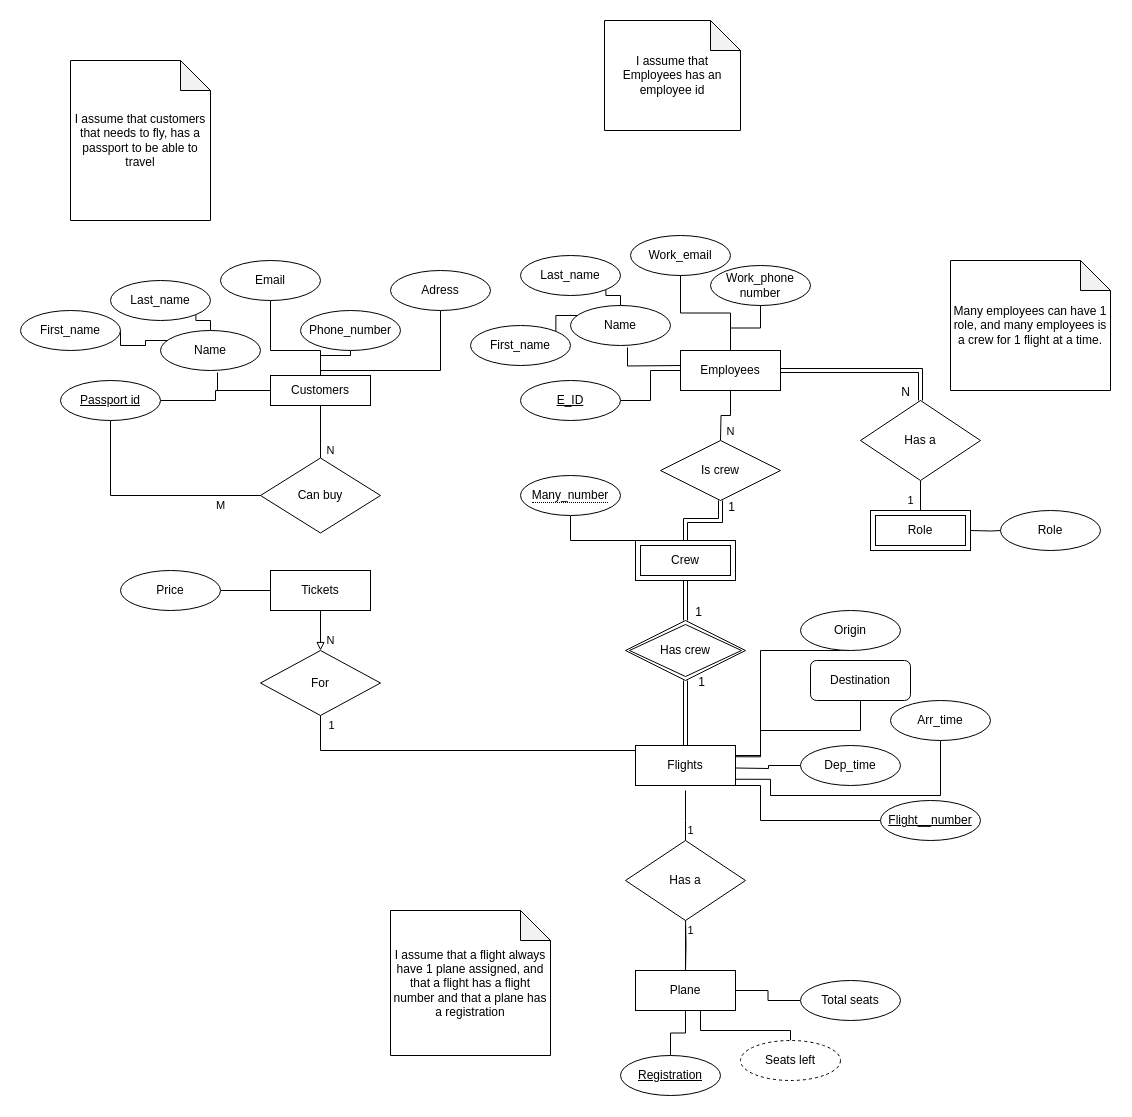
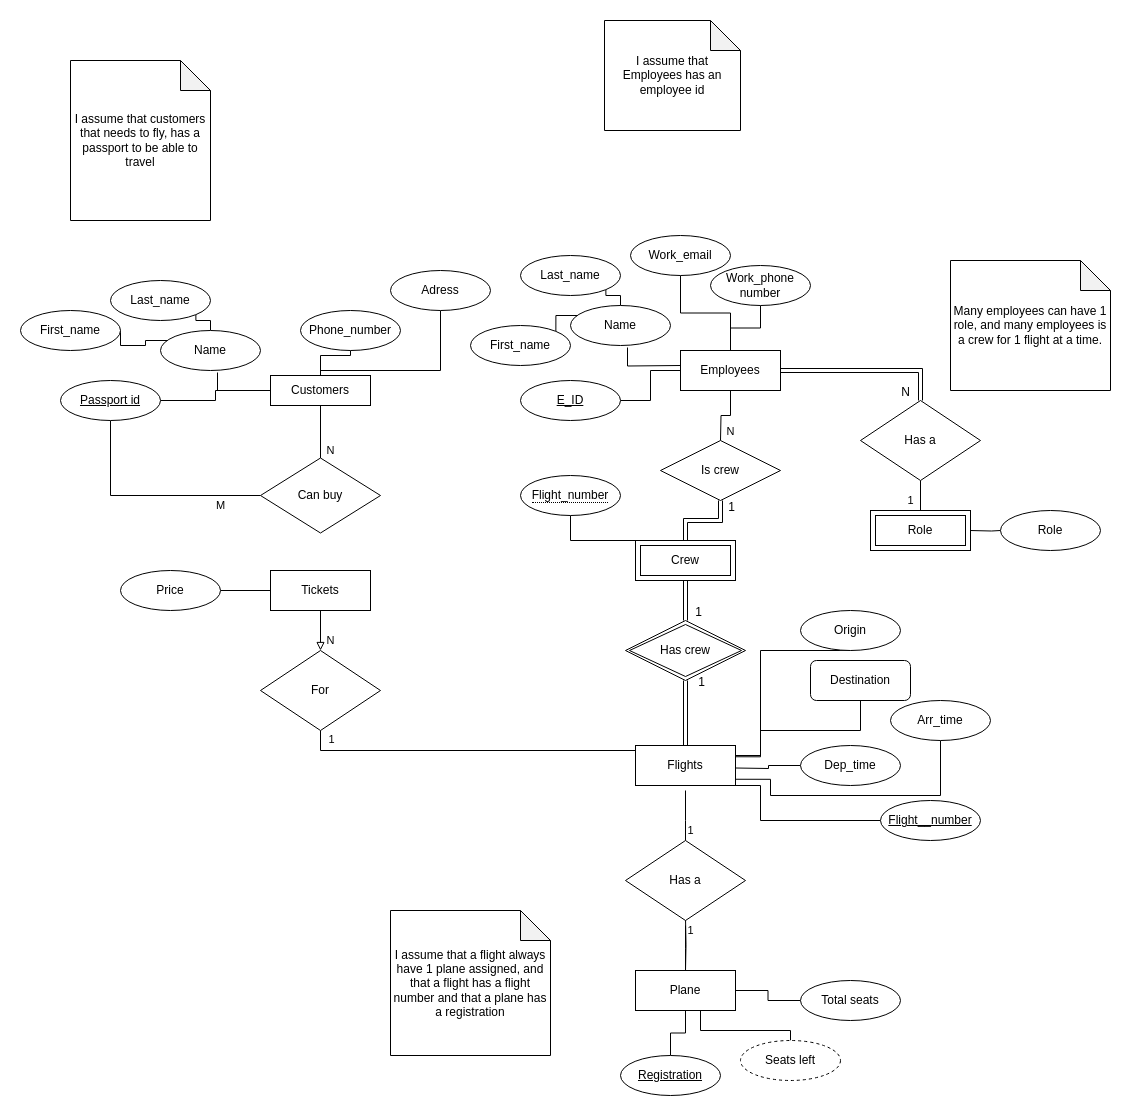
node "Email": removed
edge "Email" -- "Customers": removed
node "Many_number": label "Many_number" -> "Flight_number"
node "For": size 120x65 -> 120x80
